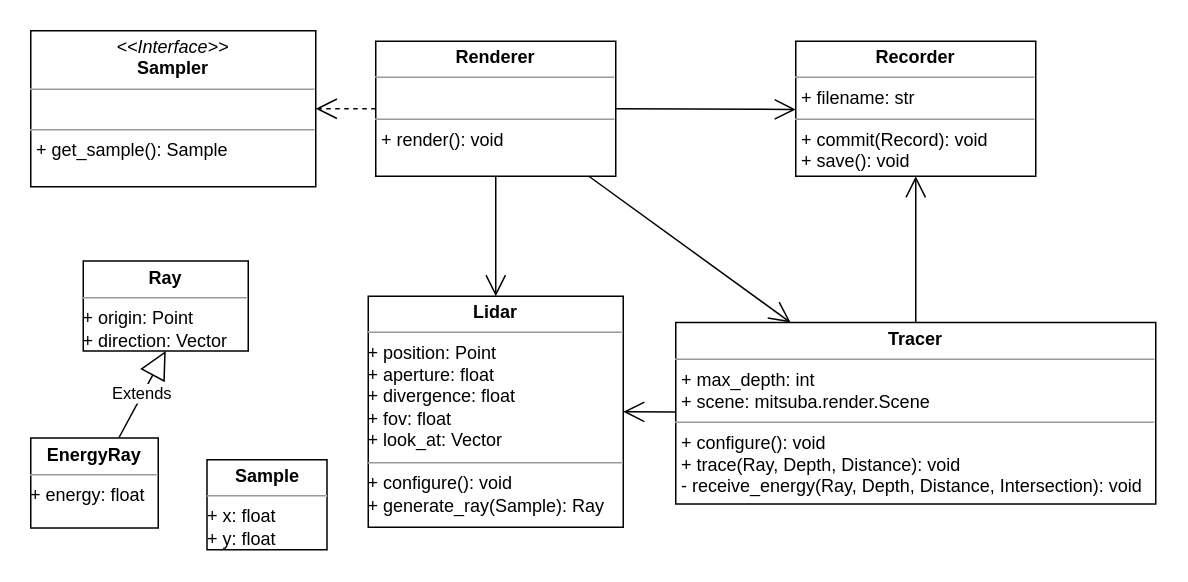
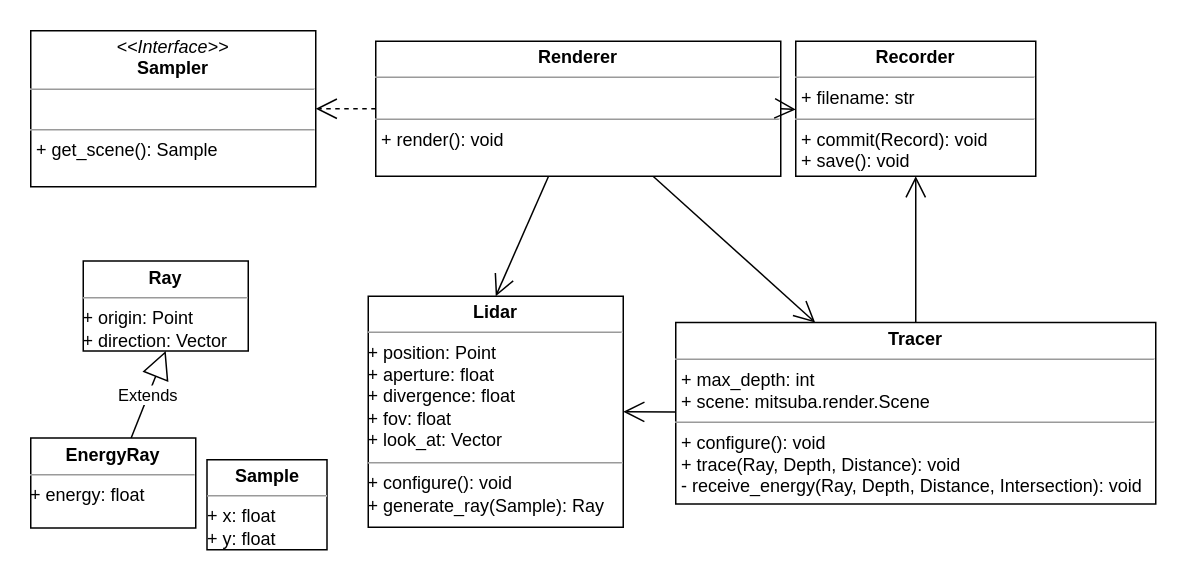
node "<<Interface>> Sampler + get_sample(): Sample": label "<<Interface>> Sampler + get_sample(): Sample" -> "<<Interface>> Sampler + get_scene(): Sample"
node "Renderer + render(): void": size 240x135 -> 405x135
node "EnergyRay + energy: float": size 128x90 -> 165x90
